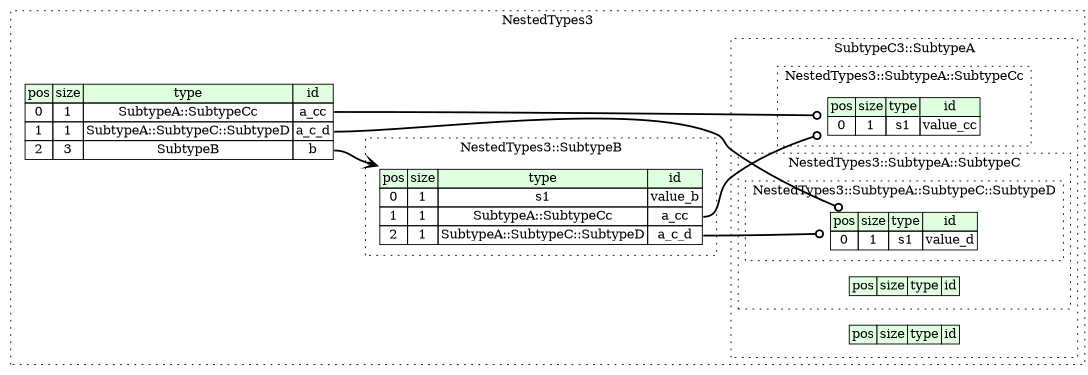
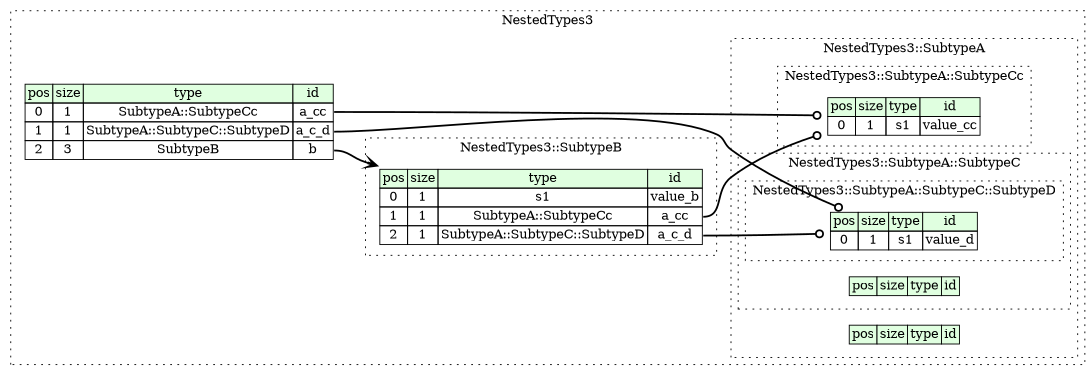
cluster "SubtypeC3::SubtypeA": label "SubtypeC3::SubtypeA" -> "NestedTypes3::SubtypeA"
